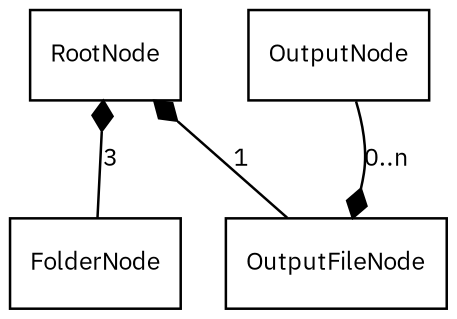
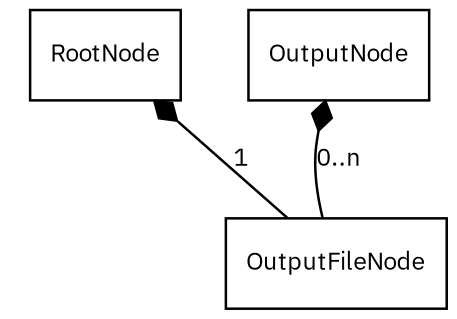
edge "OutputNode" -> "OutputFileNode": reversed
node "FolderNode": removed
